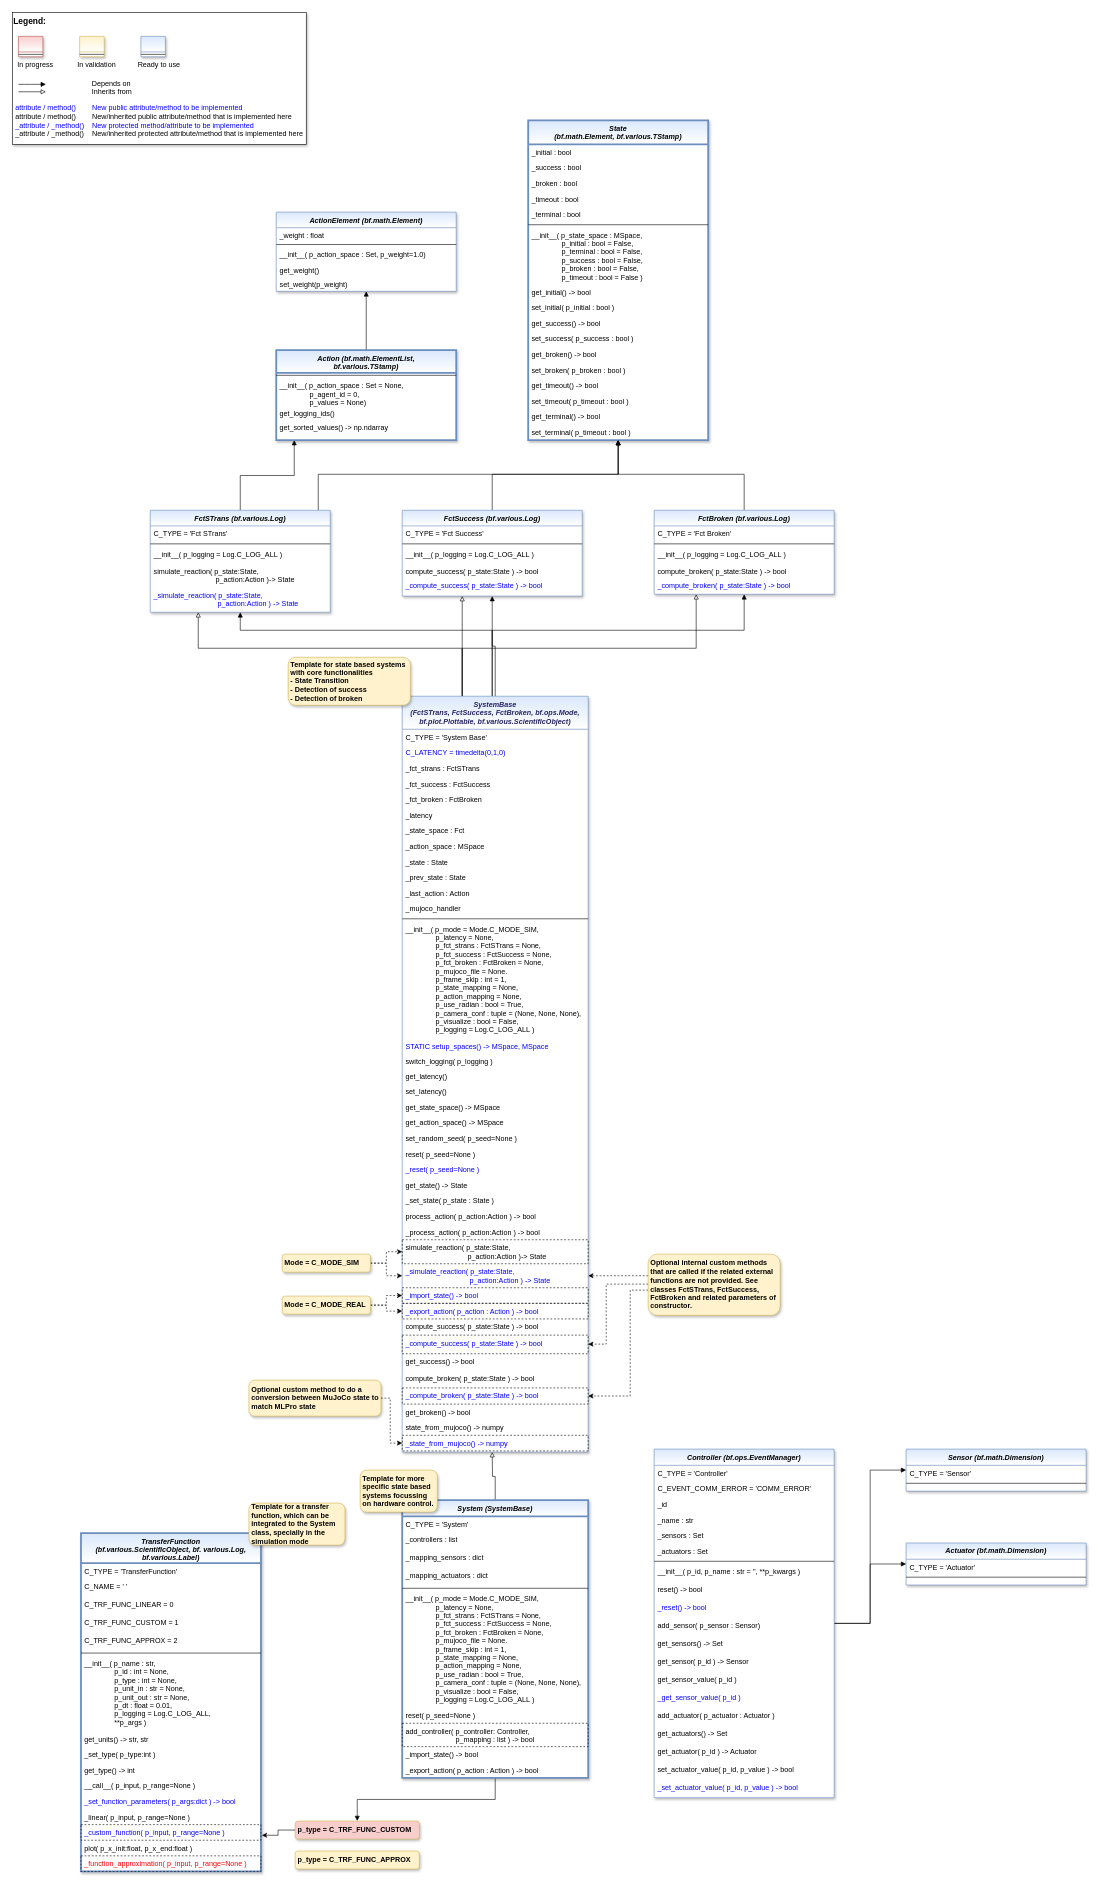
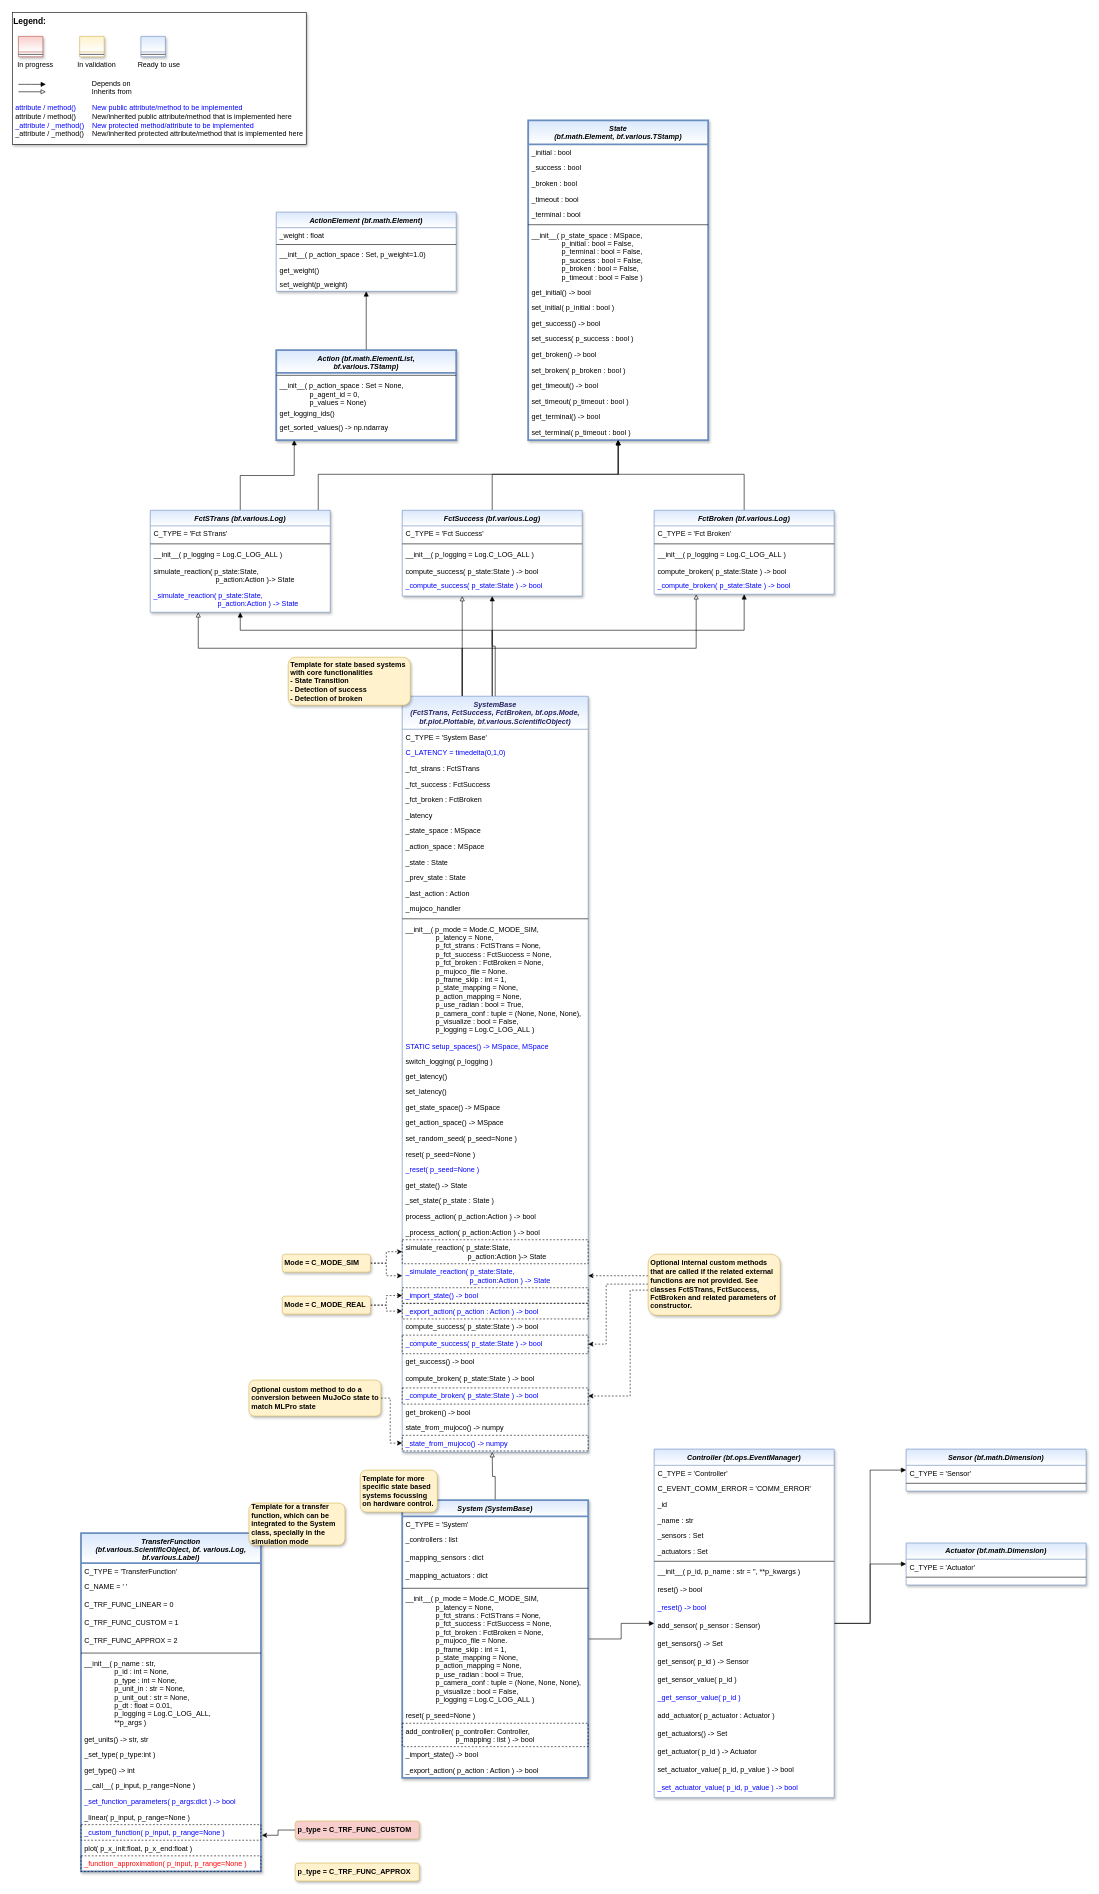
node "_state_space : Fct": label "_state_space : Fct" -> "_state_space : MSpace"
edge "System (SystemBase)" -> "p_type = C_TRF_FUNC_CUSTOM": now "System (SystemBase)" -> "Controller (bf.ops.EventManager)"
node "p_type = C_TRF_FUNC_APPROX": moved (357, 1860) -> (357, 1872)
